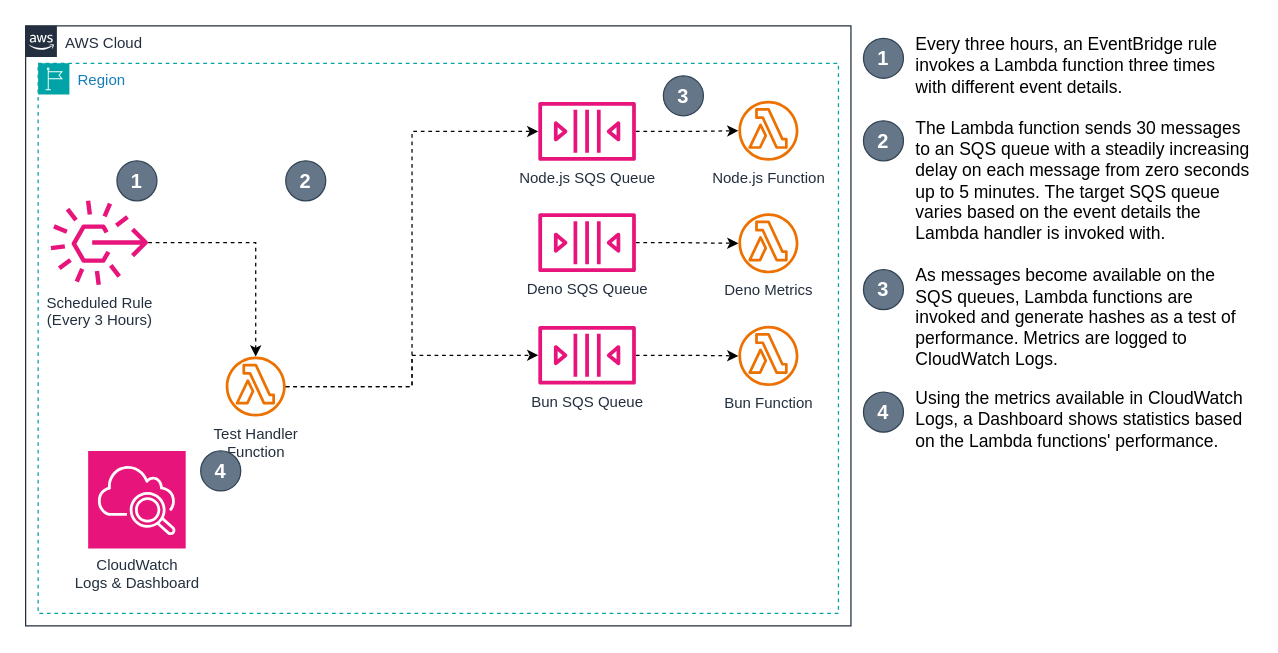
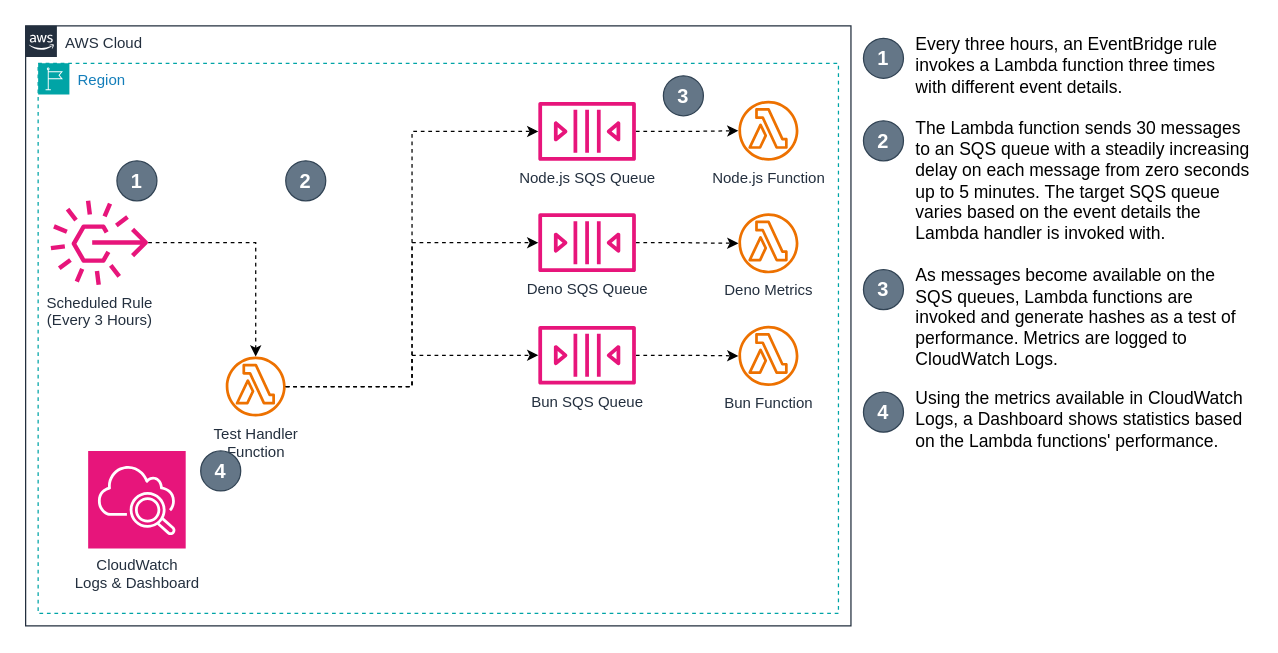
edge "Test Handler Function" -> "Deno SQS Queue": added
